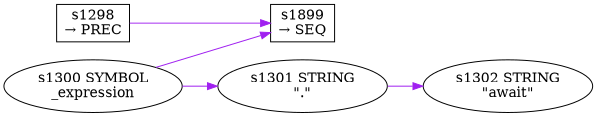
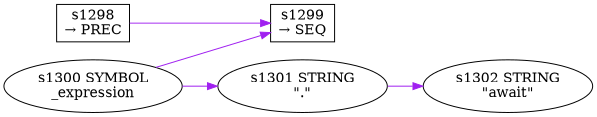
node "s1899 → SEQ": label "s1899 → SEQ" -> "s1299 → SEQ"
